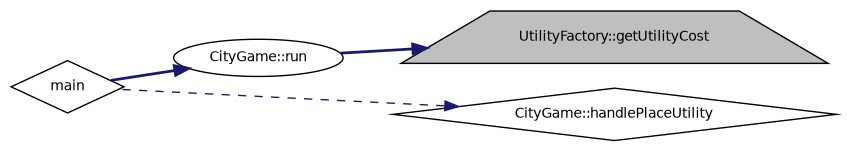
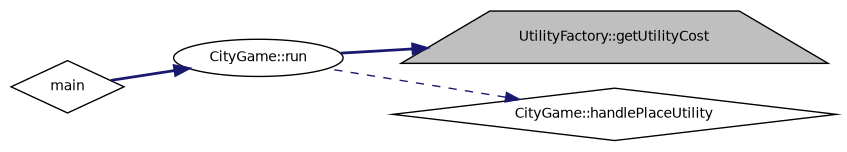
edge "main" -> "CityGame::handlePlaceUtility": now "CityGame::run" -> "CityGame::handlePlaceUtility"
